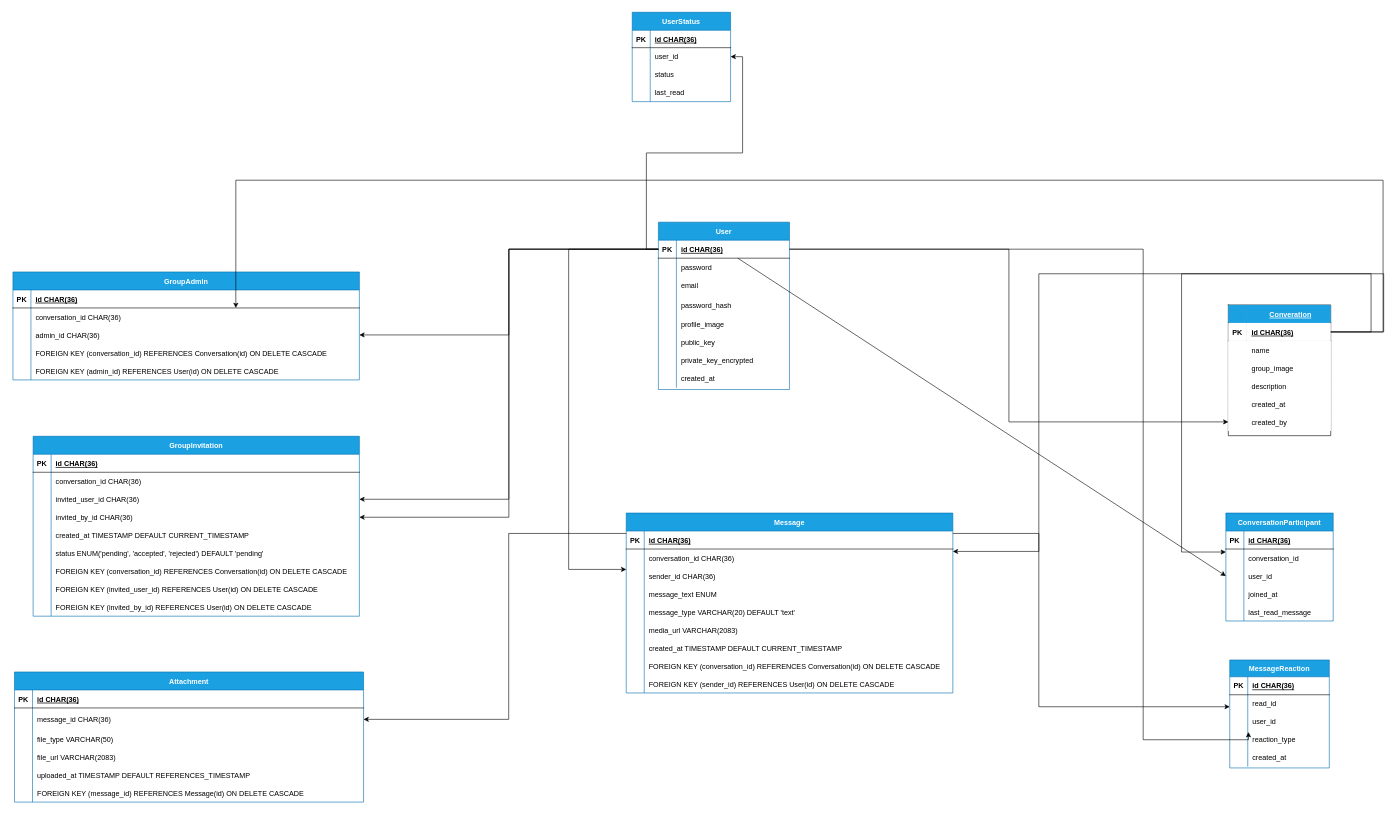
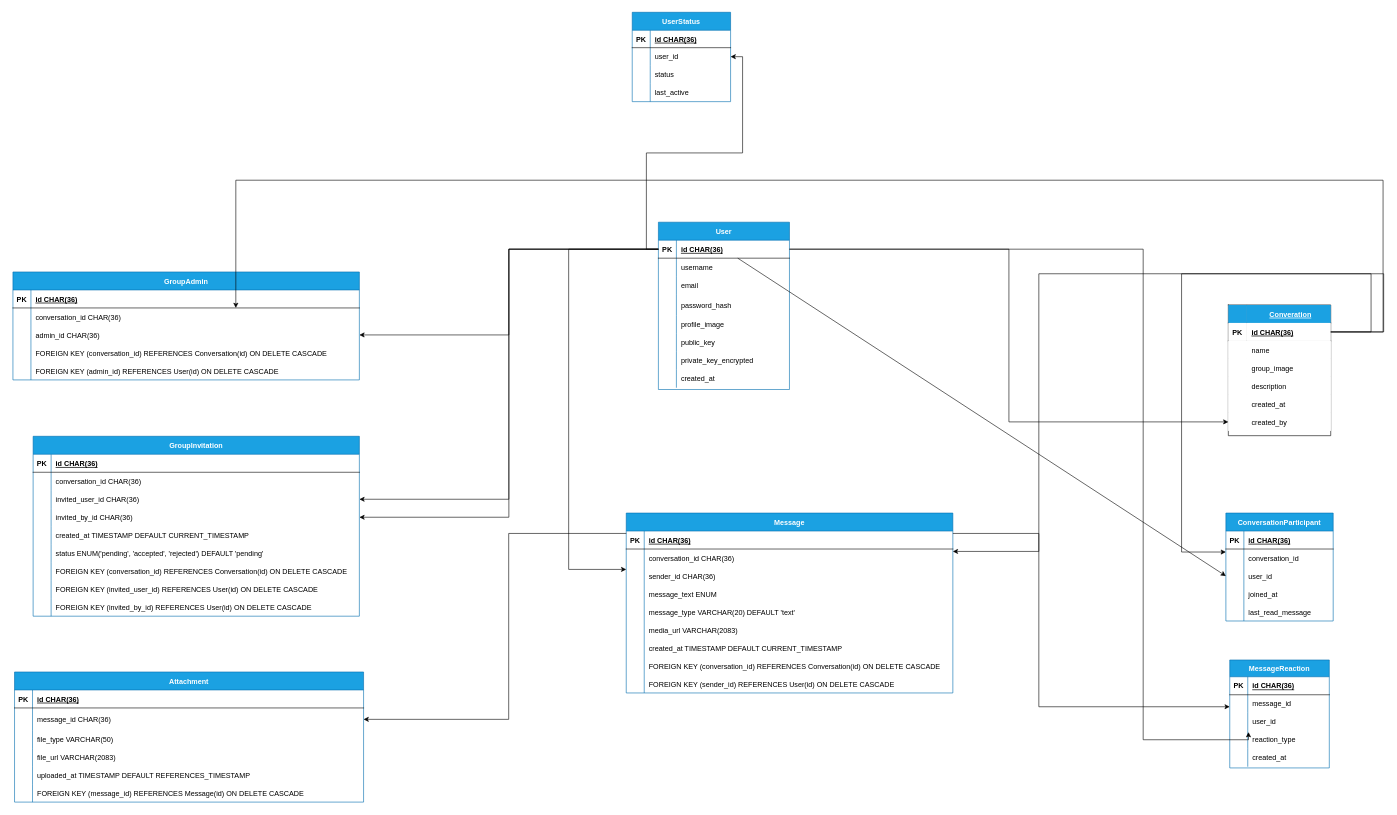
node "last_read": label "last_read" -> "last_active"
node "password": label "password" -> "username"
node "read_id": label "read_id" -> "message_id"
